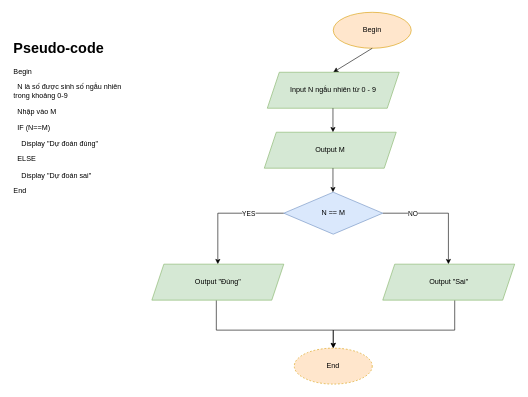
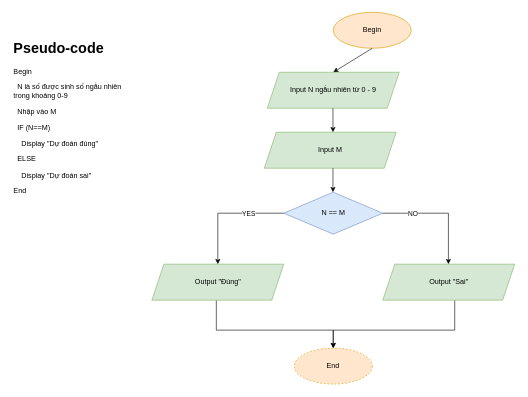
node "Output M": label "Output M" -> "Input M"
